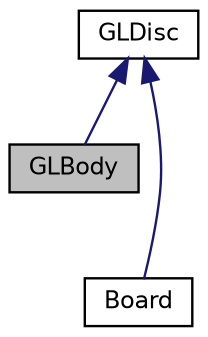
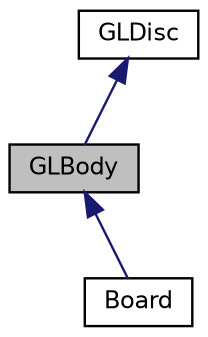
edge "Board" -> "GLDisc": now "Board" -> "GLBody"
